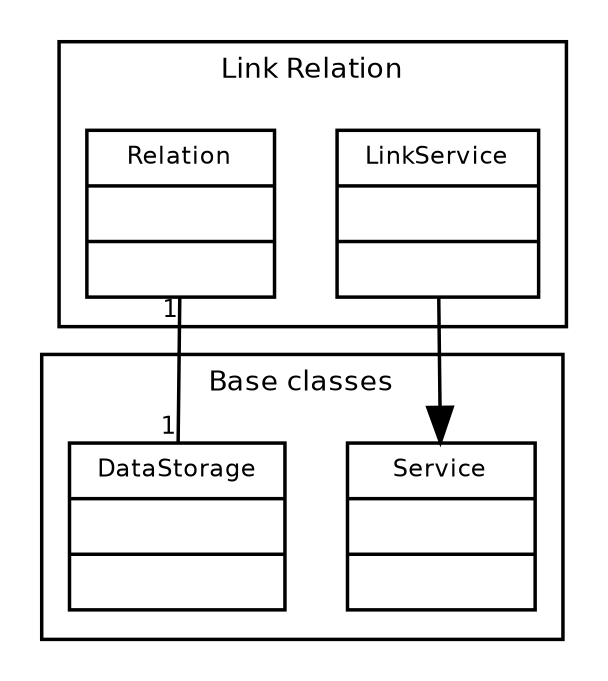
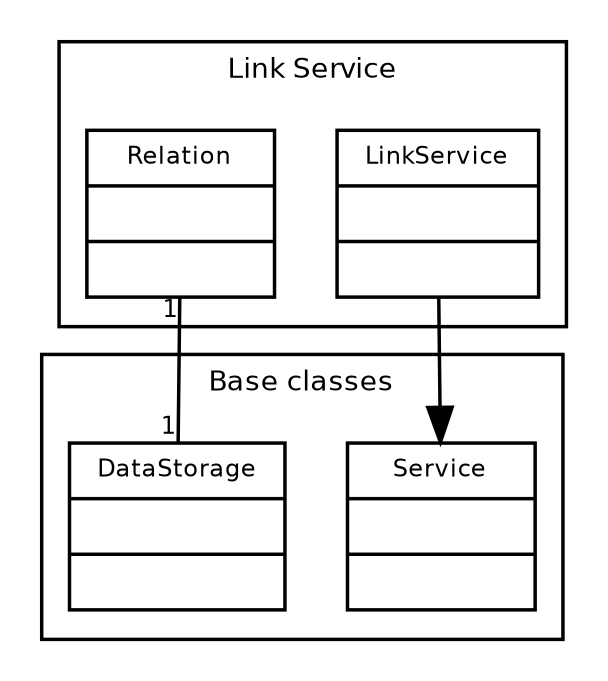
cluster "Link Relation": label "Link Relation" -> "Link Service"
